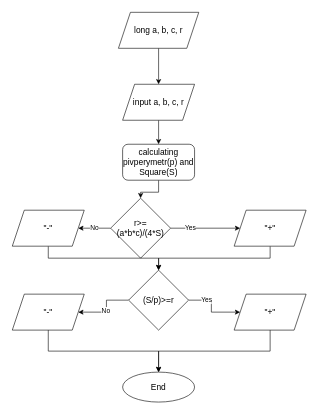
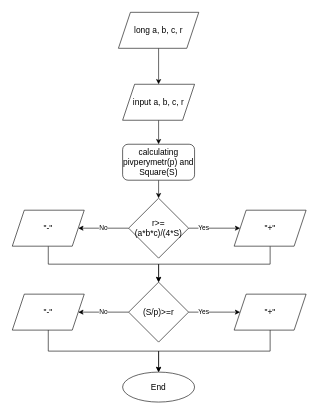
node "r>=(a*b*c)/(4*S)": moved (141, 228) -> (159, 228)
node "(S/p)>=r": moved (159, 300) -> (159, 312)
